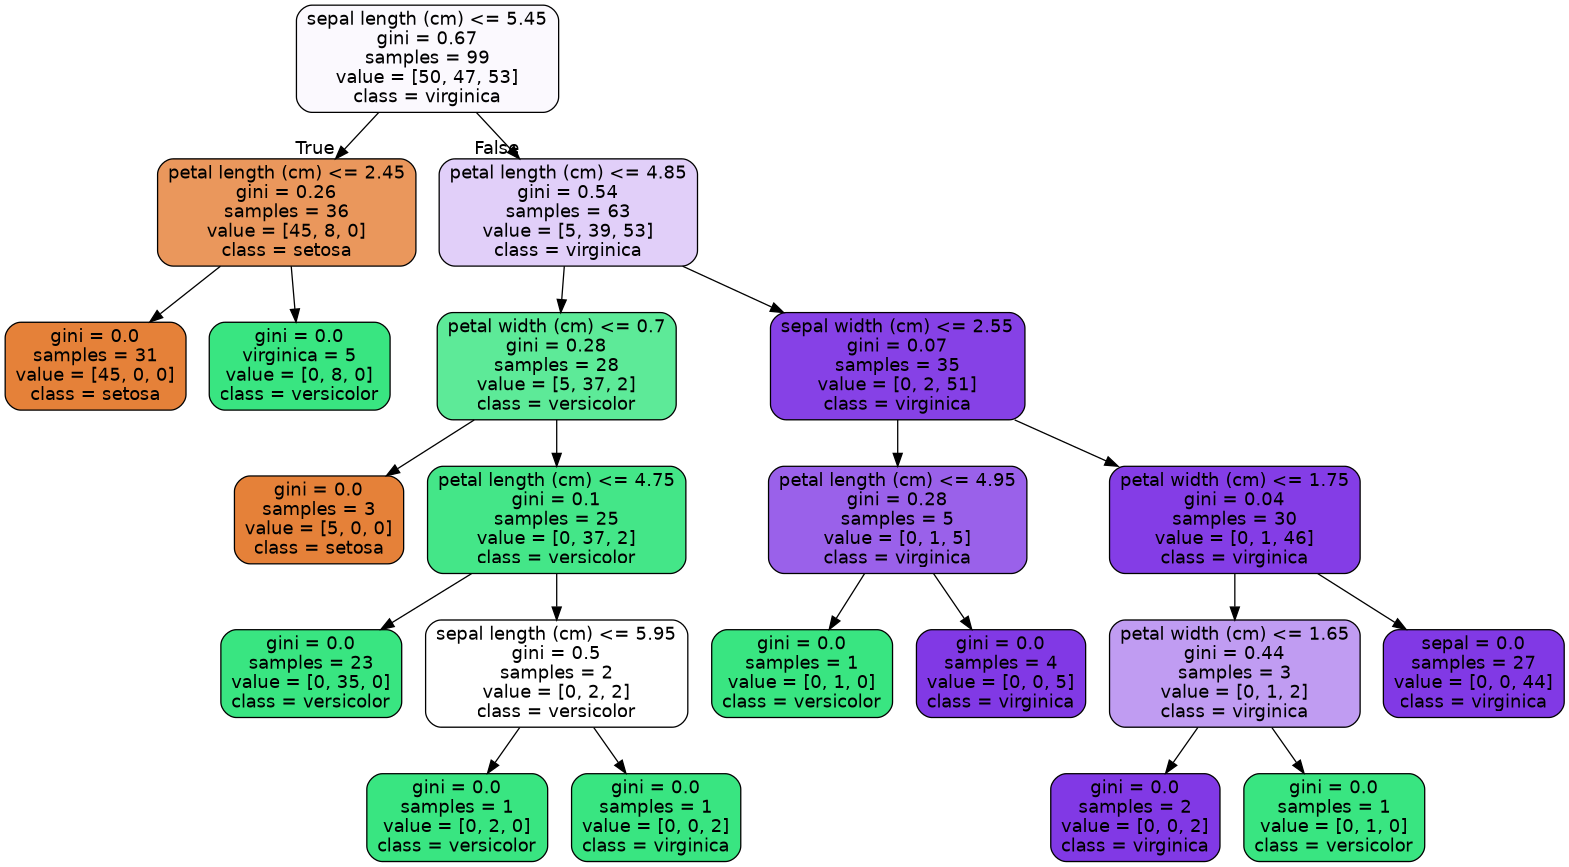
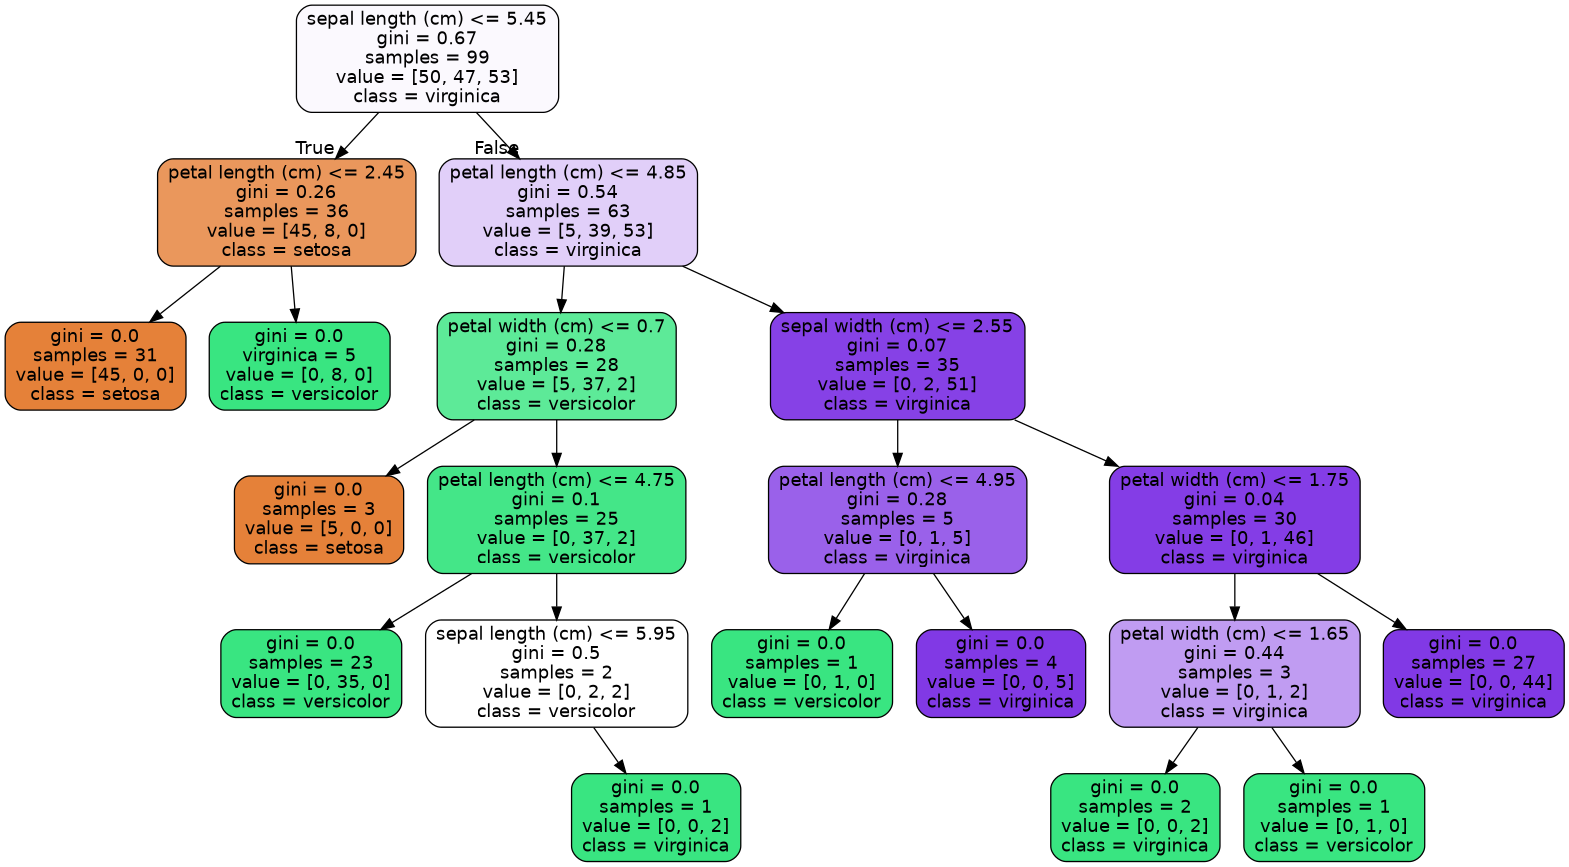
node "sepal = 0.0 samples = 27 value = [0, 0, 44] class = virginica": label "sepal = 0.0 samples = 27 value = [0, 0, 44] class = virginica" -> "gini = 0.0 samples = 27 value = [0, 0, 44] class = virginica"
node "gini = 0.0 samples = 1 value = [0, 2, 0] class = versicolor": removed
node "gini = 0.0 samples = 2 value = [0, 0, 2] class = virginica": fillcolor #8139e5 -> #39e581
